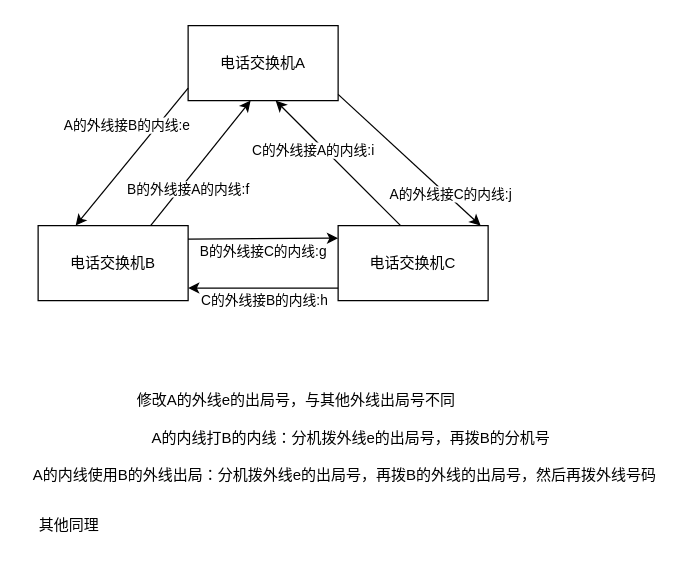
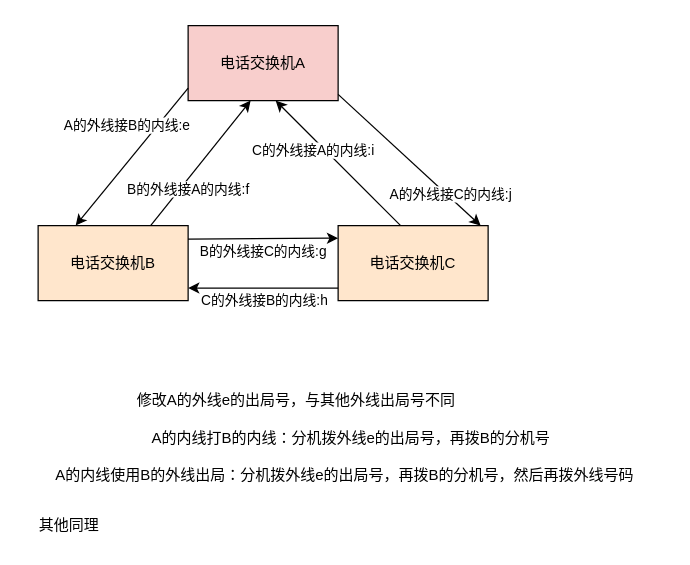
node "电话交换机A": fillcolor #ffffff -> #f8cecc
node "电话交换机B": fillcolor #ffffff -> #ffe6cc
node "电话交换机C": fillcolor #ffffff -> #ffe6cc
node "A的内线使用B的外线出局：分机拨外线e的出局号，再拨B的外线的出局号，然后再拨外线号码": label "A的内线使用B的外线出局：分机拨外线e的出局号，再拨B的外线的出局号，然后再拨外线号码" -> "A的内线使用B的外线出局：分机拨外线e的出局号，再拨B的分机号，然后再拨外线号码"
